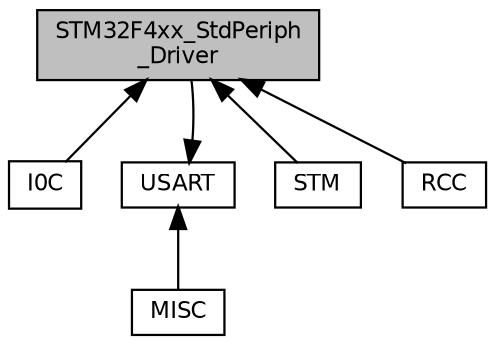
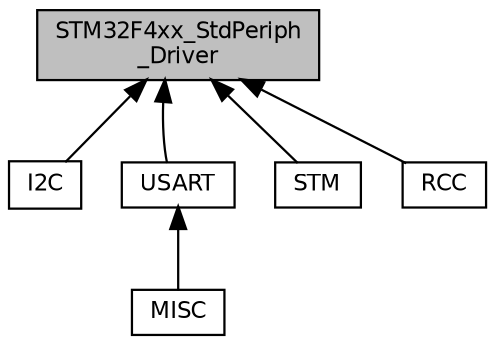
edge "STM32F4xx_StdPeriph _Driver" -> "USART": reversed
node "I0C": label "I0C" -> "I2C"
